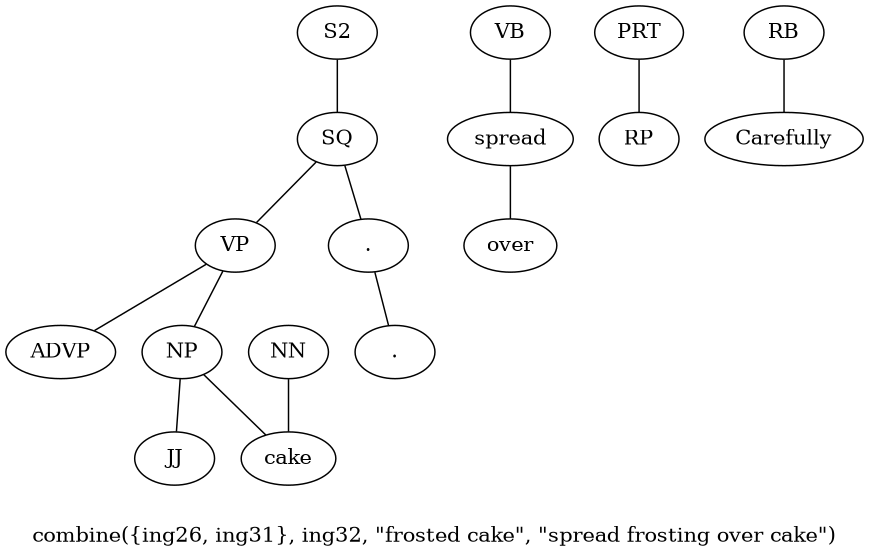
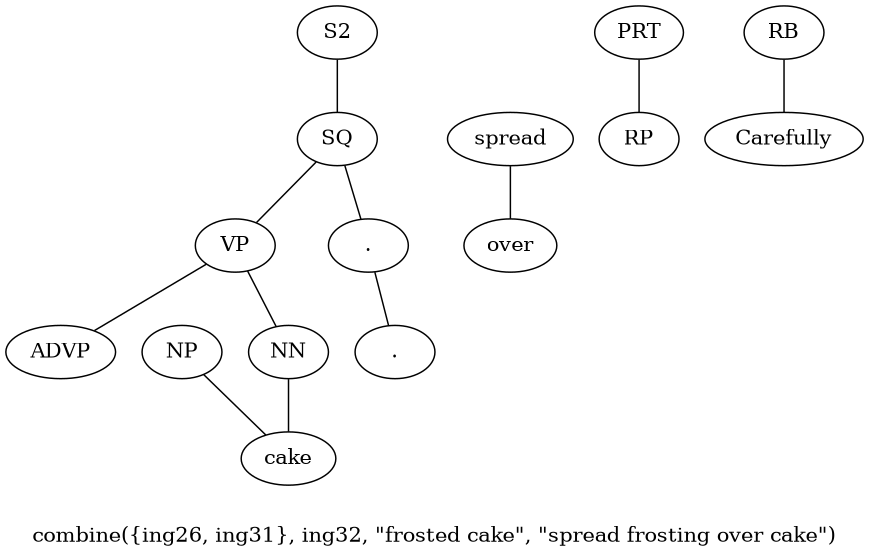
node "VB": removed
edge "VP" -- "NP": now "VP" -- "NN"
node "JJ": removed
